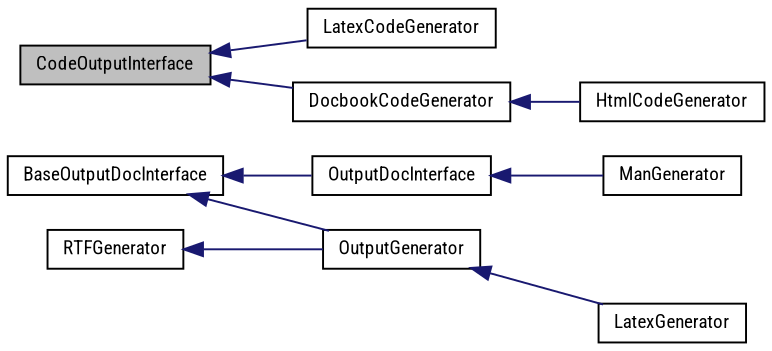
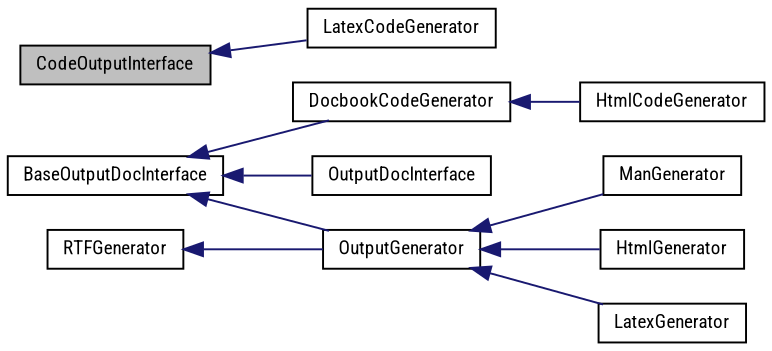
edge "DocbookCodeGenerator" -> "CodeOutputInterface": now "DocbookCodeGenerator" -> "BaseOutputDocInterface"
edge "ManGenerator" -> "OutputDocInterface": now "ManGenerator" -> "OutputGenerator"
node "HtmlGenerator": added
